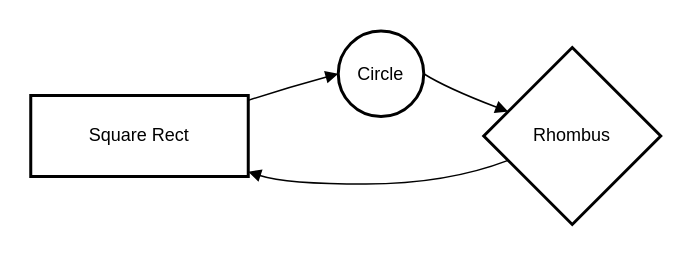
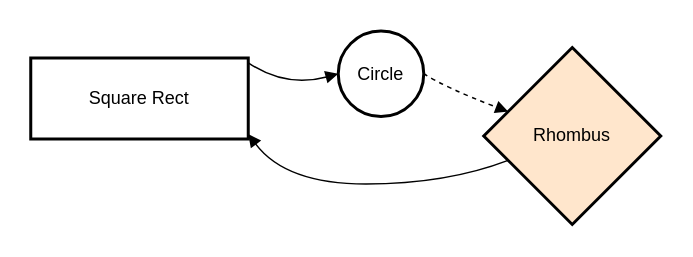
edge "Circle" -> "Rhombus": style solid -> dashed
node "Square Rect": moved (140, 136) -> (140, 98)
node "Rhombus": fillcolor #ffffff -> #ffe6cc
